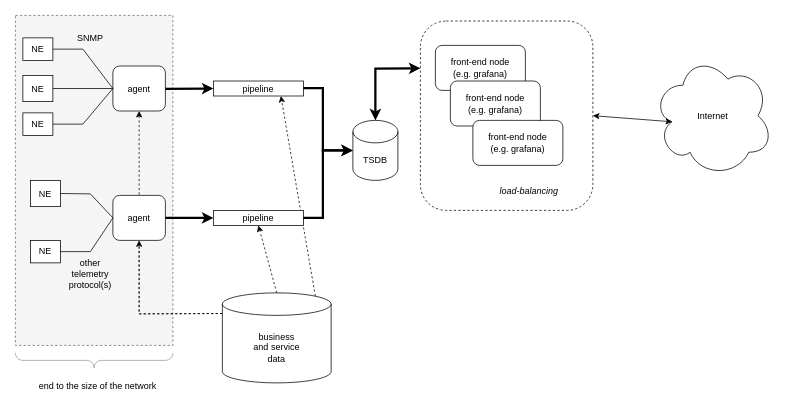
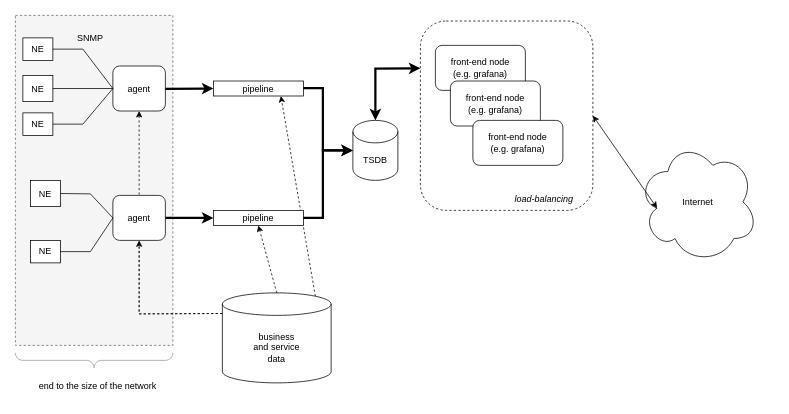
node "Internet": moved (713, 116) -> (698, 202)
node "load-balancing": moved (529, 192) -> (544, 199)
node "other telemetry protocol(s)": removed
